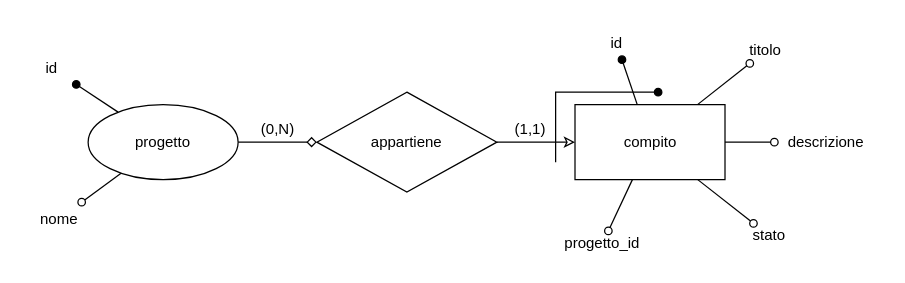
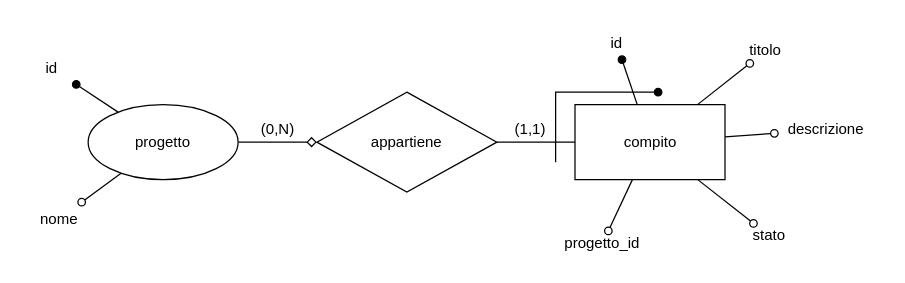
edge "appartiene" -> "compito": arrowhead classic -> none
node "descrizione": moved (826, 142) -> (826, 129)
